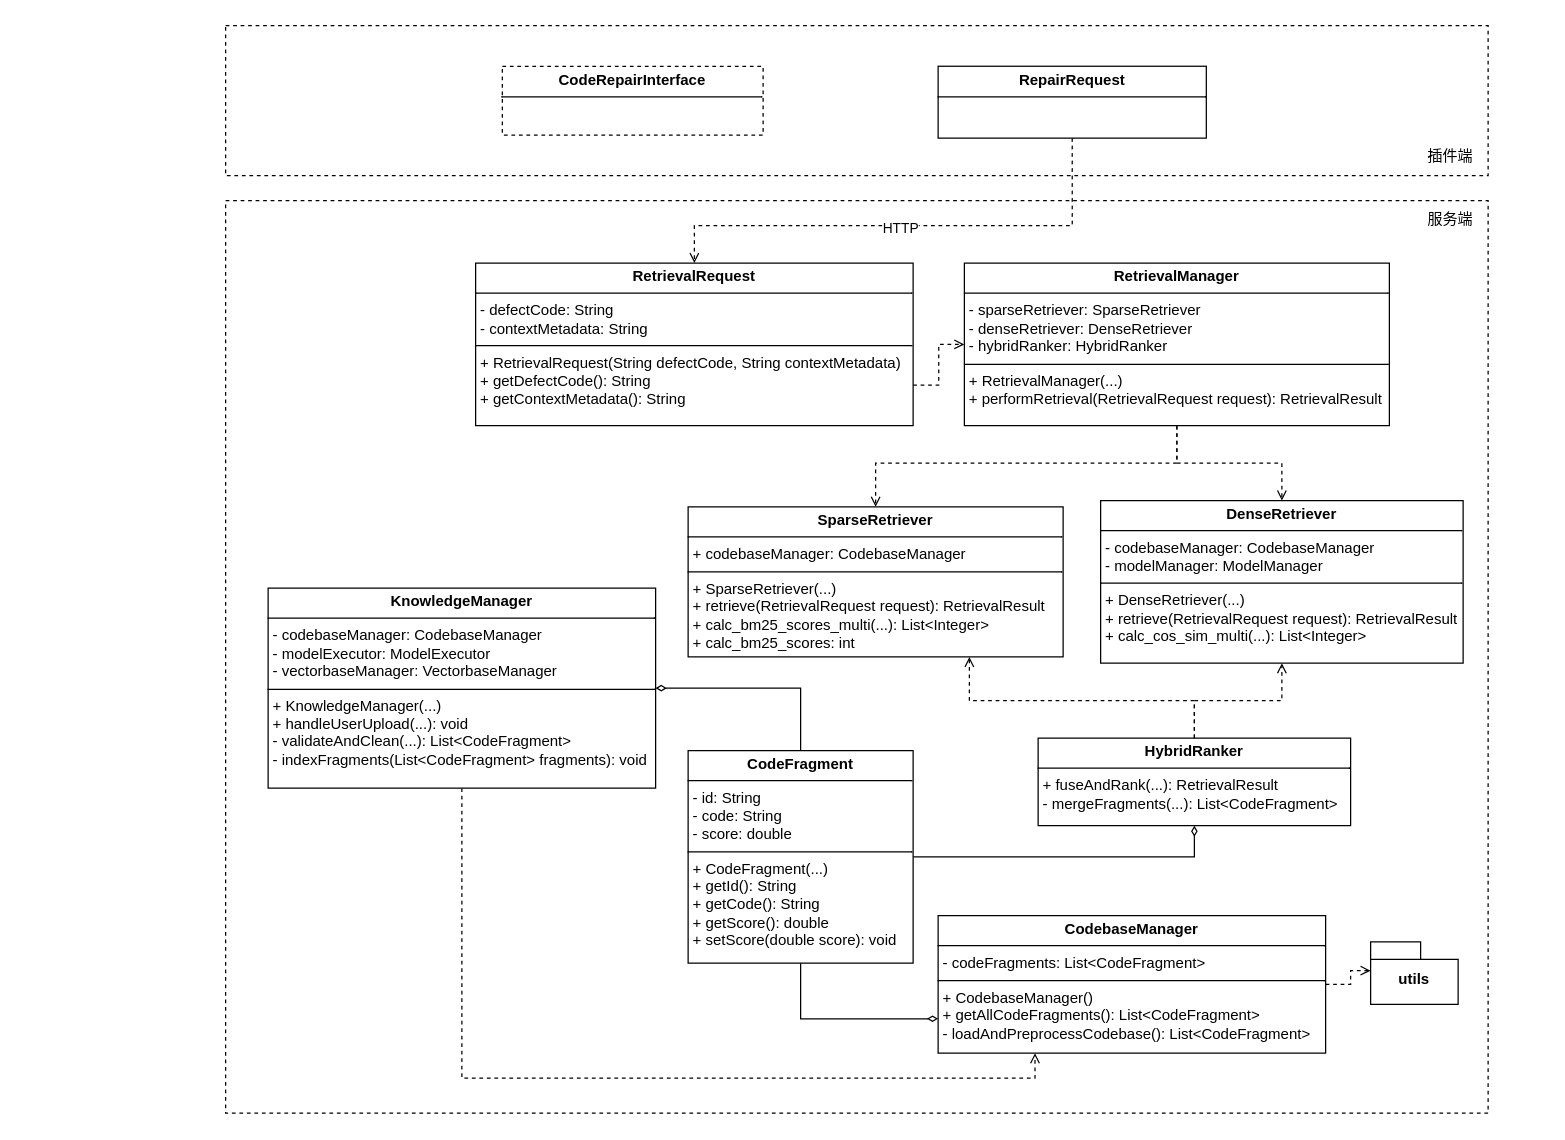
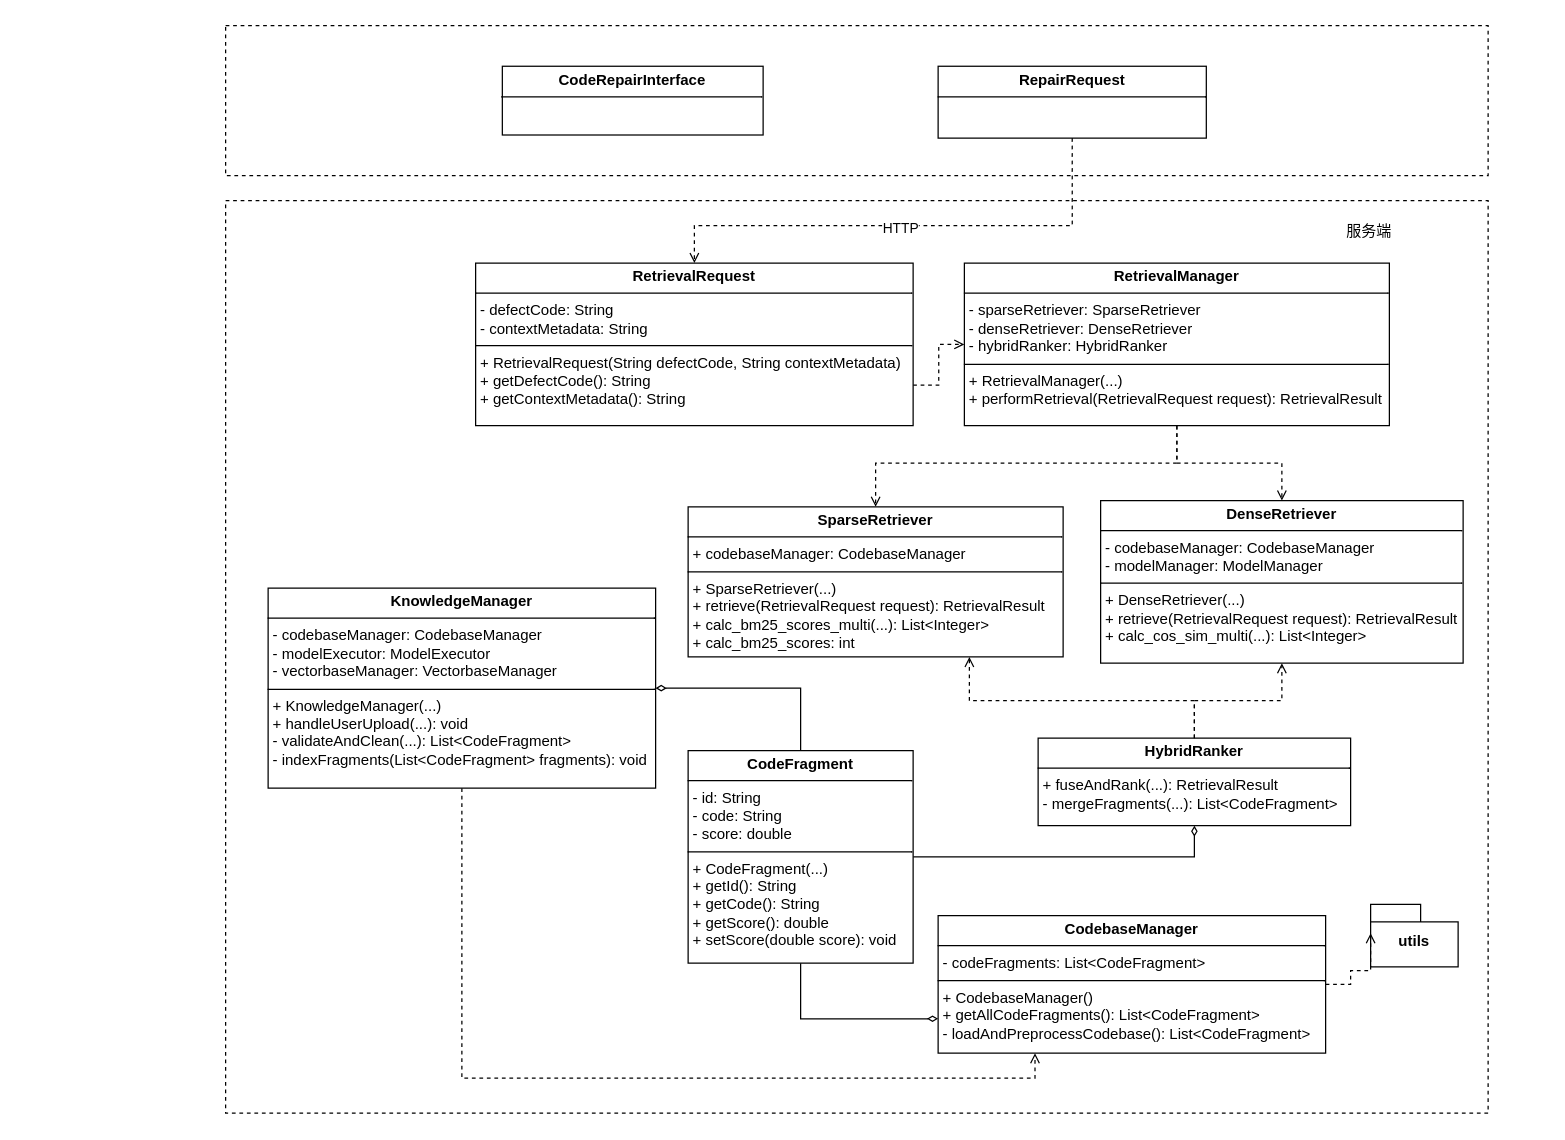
node "CodeRepairInterface": style dashed -> solid
node "插件端": removed
node "服务端": moved (1451, 219) -> (1369, 232)
node "utils": moved (1414, 973) -> (1414, 936)
